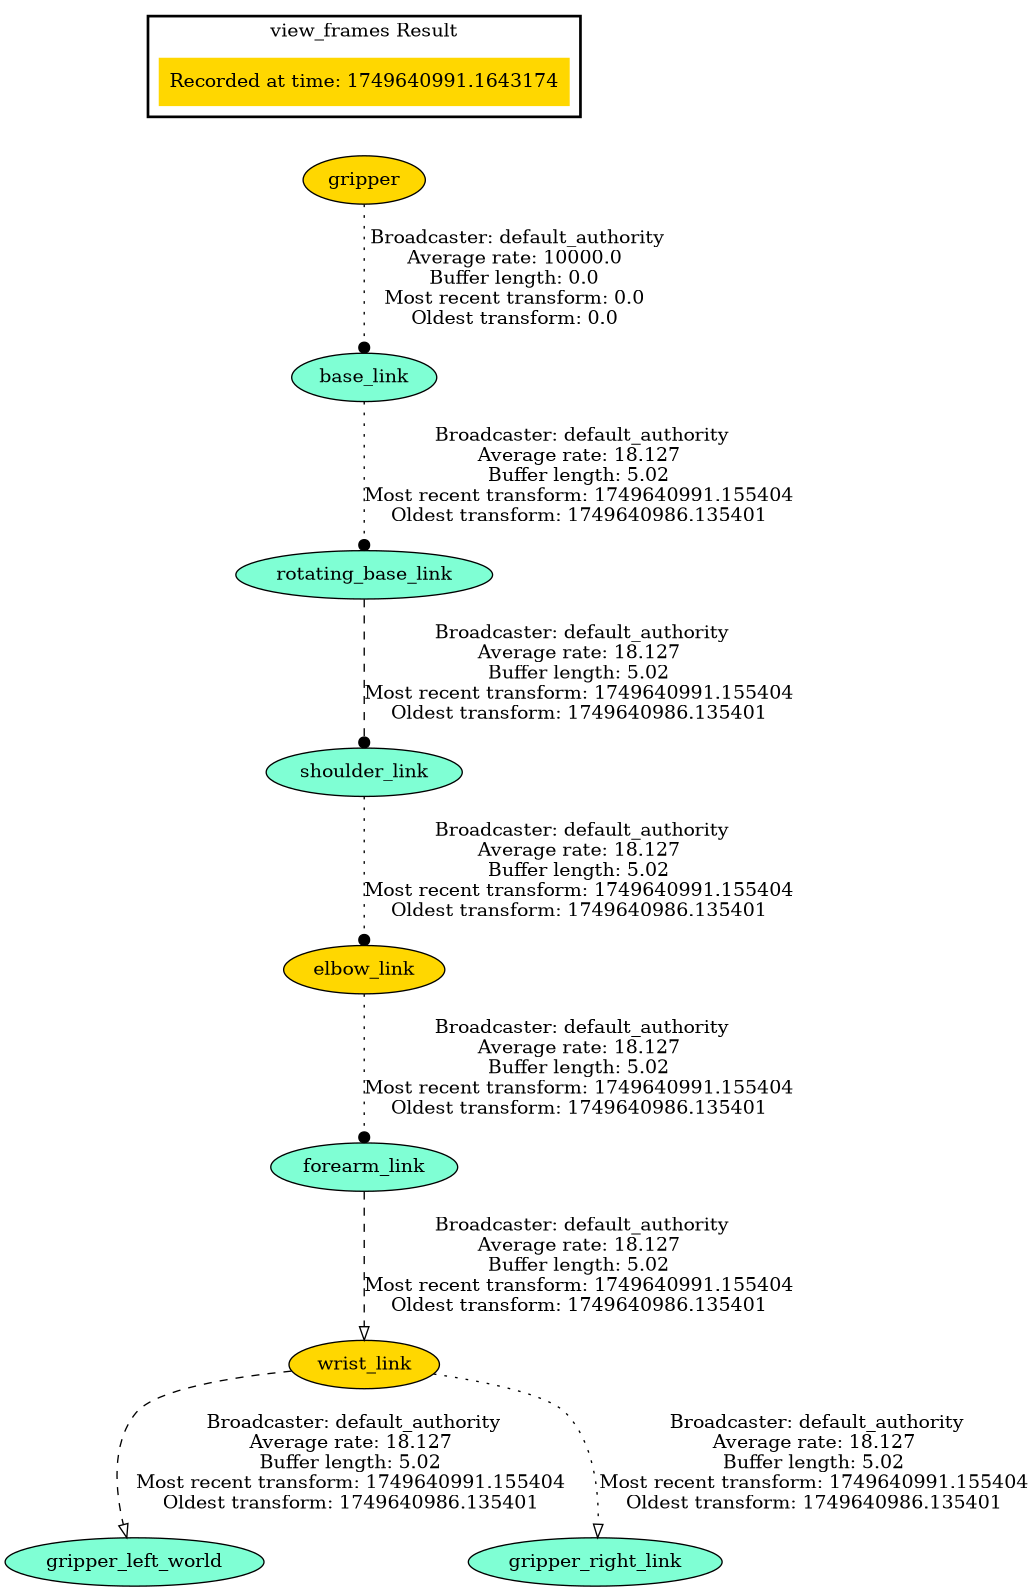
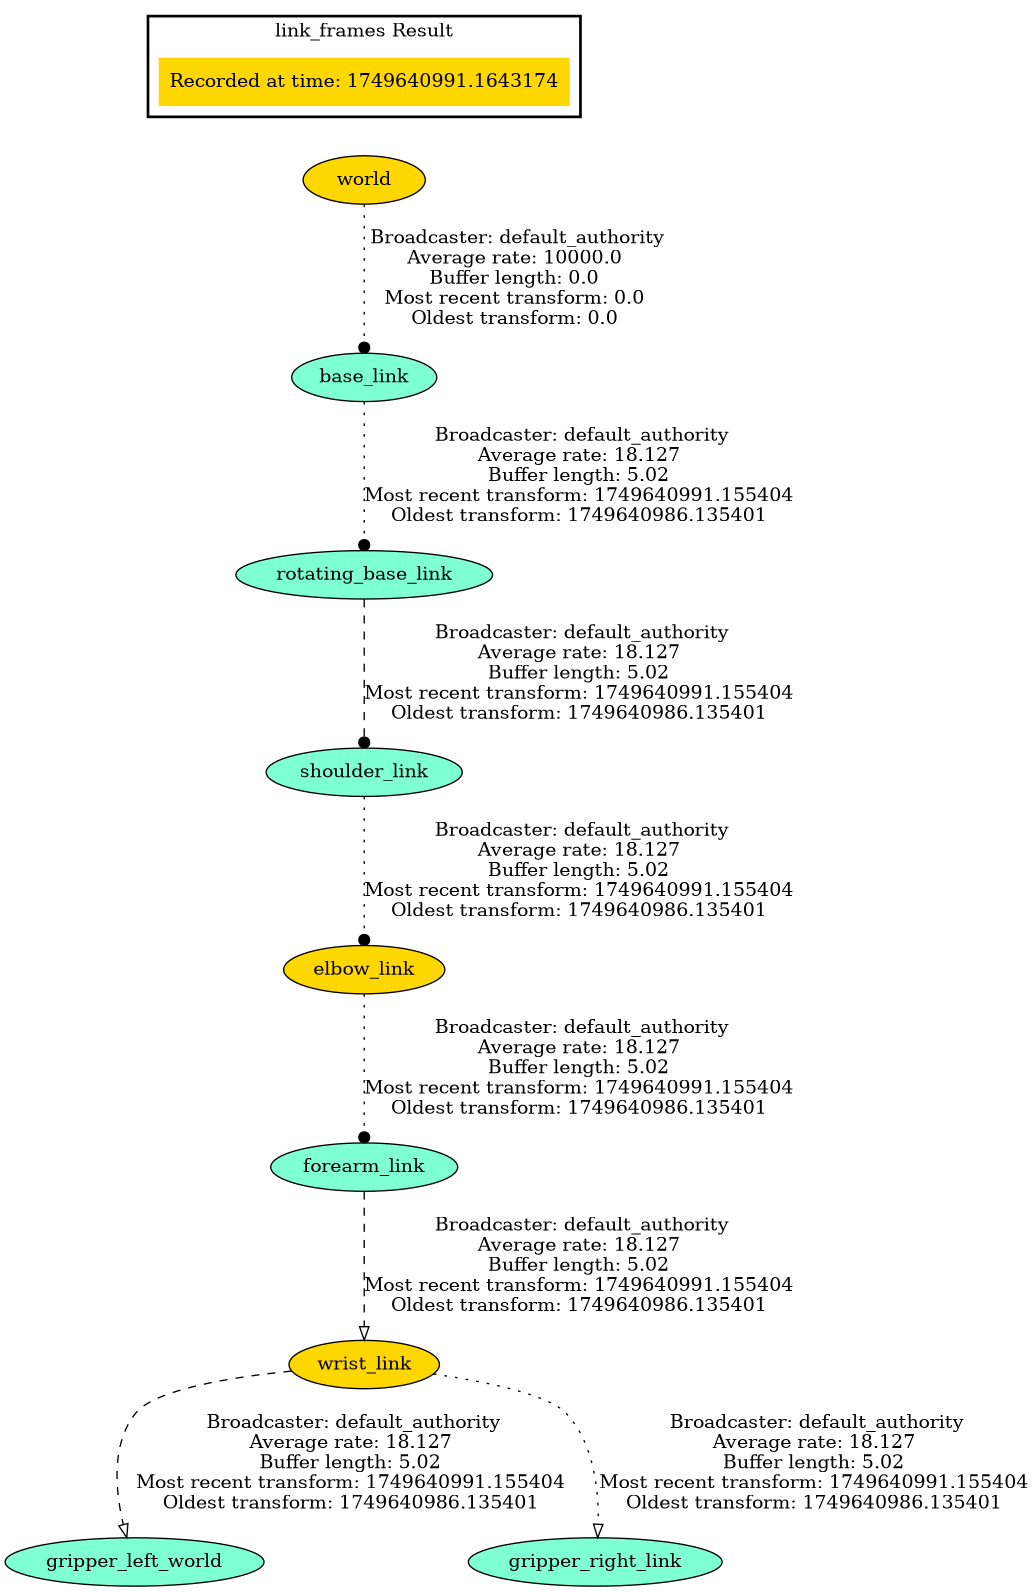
cluster "view_frames Result": label "view_frames Result" -> "link_frames Result"
node "gripper": label "gripper" -> "world"
